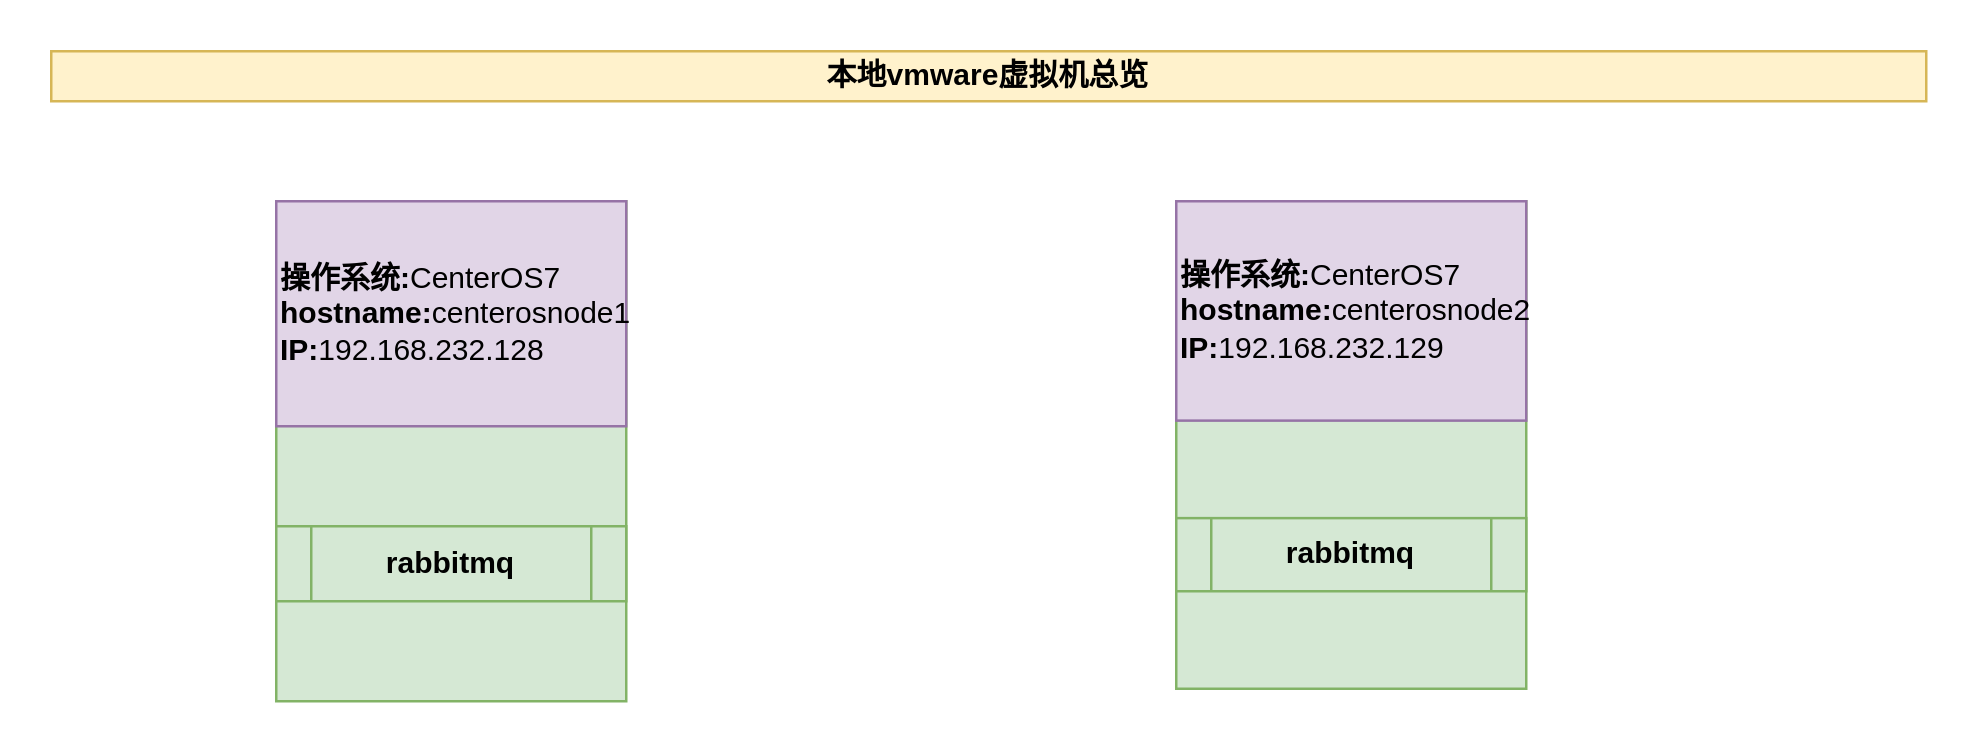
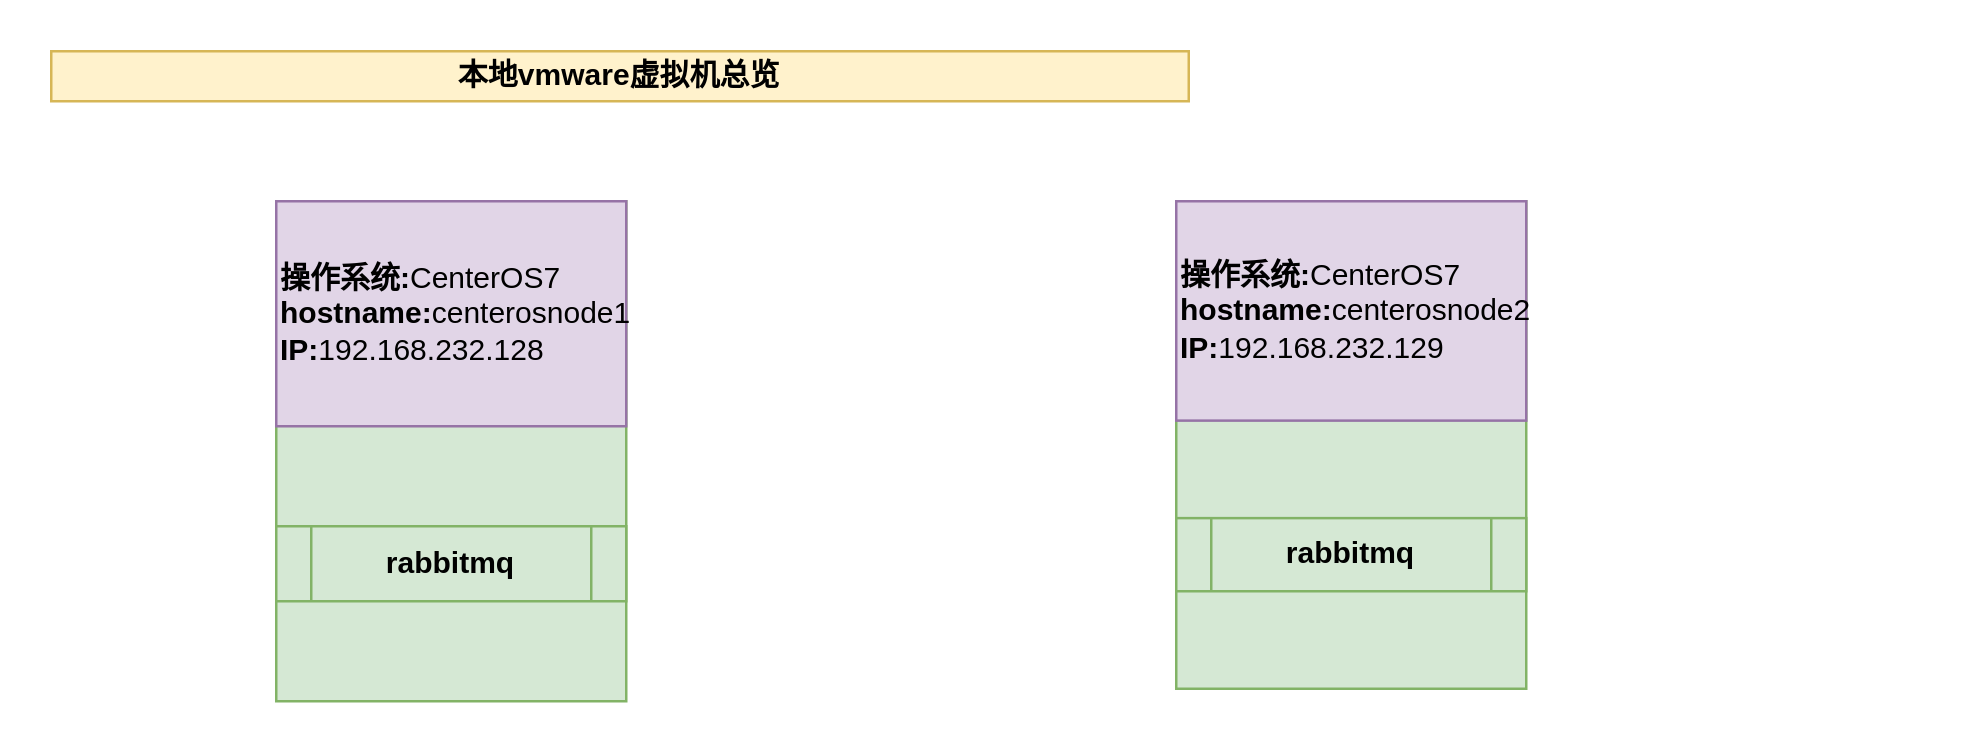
node "本地vmware虚拟机总览": size 1875x50 -> 1138x50
